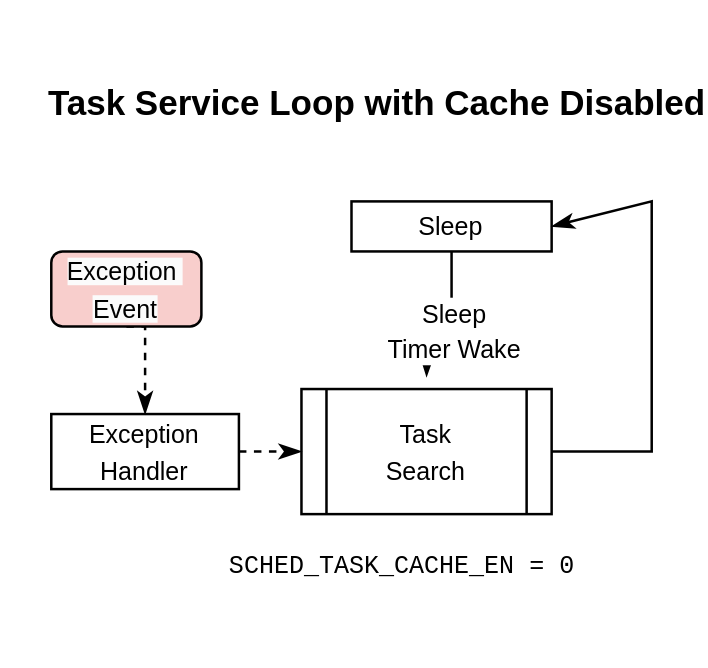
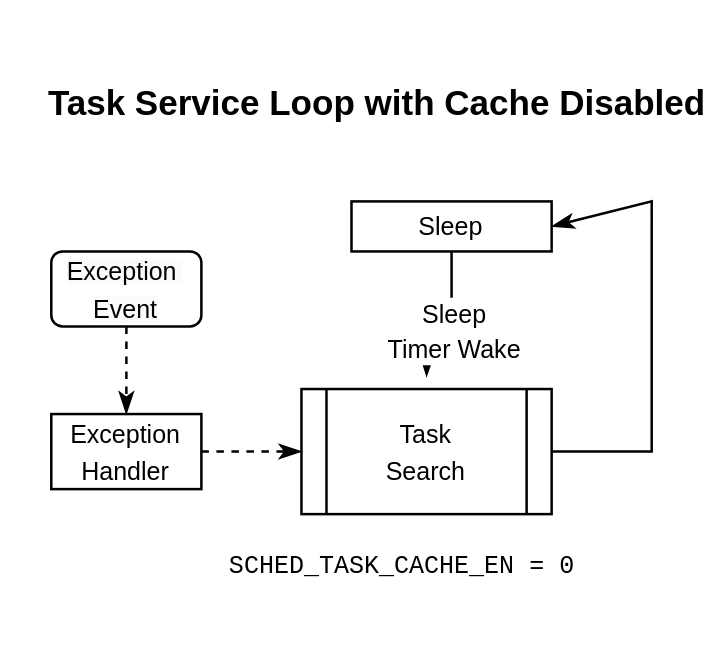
node "Exception Event": fillcolor #f8cecc -> #ffffff
node "Exception Handler": size 188x75 -> 150x75
